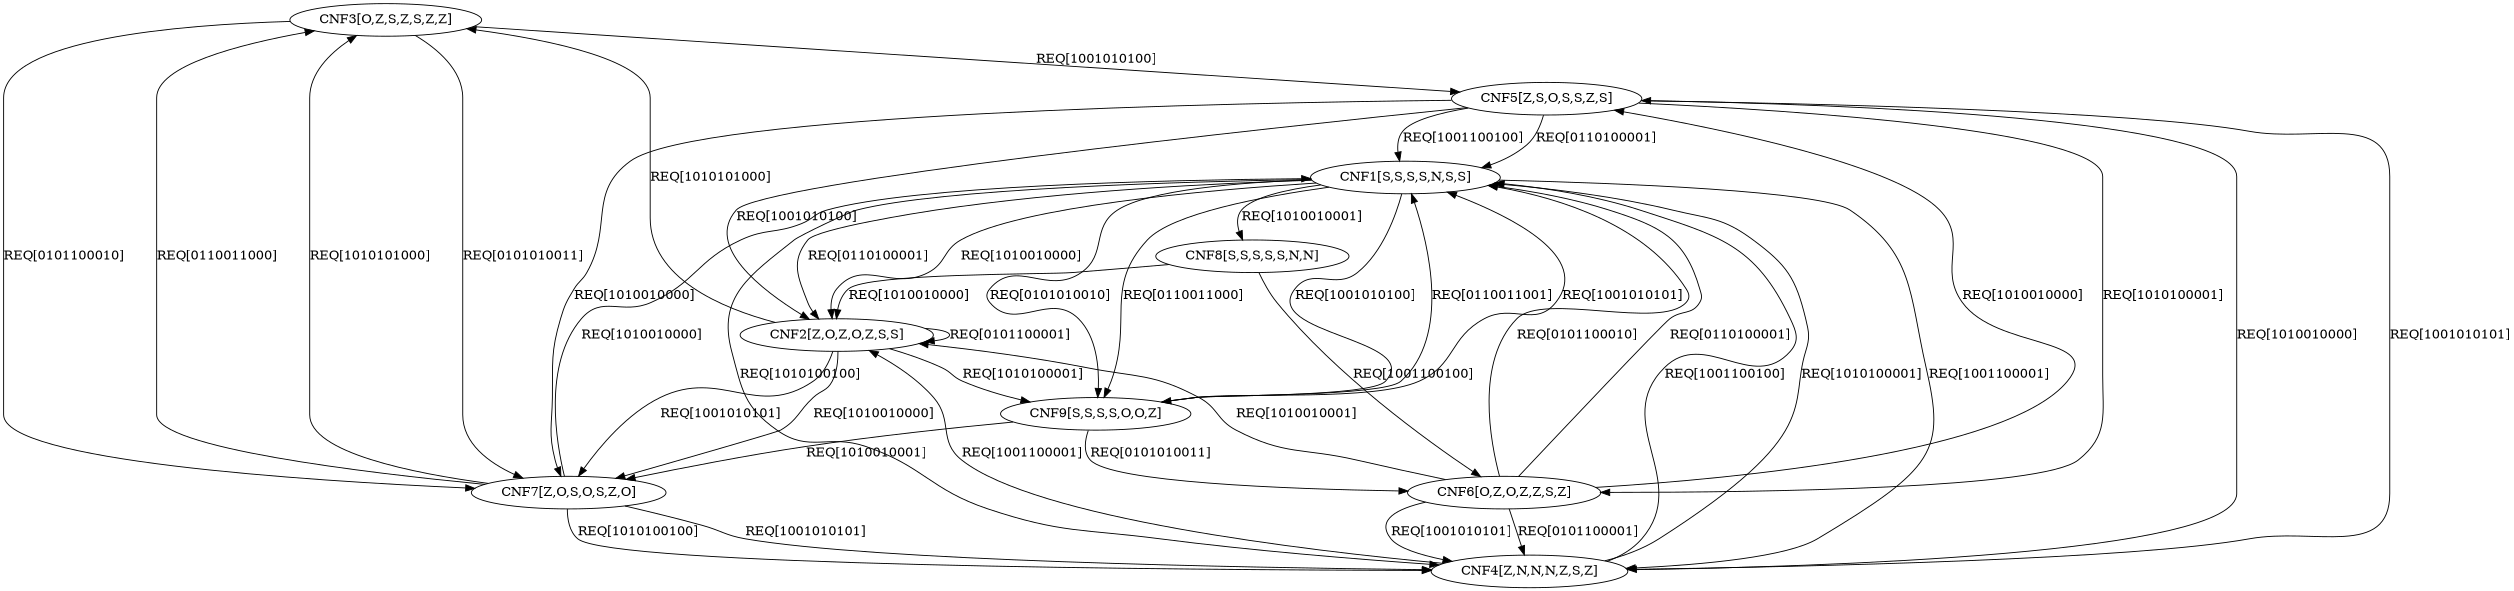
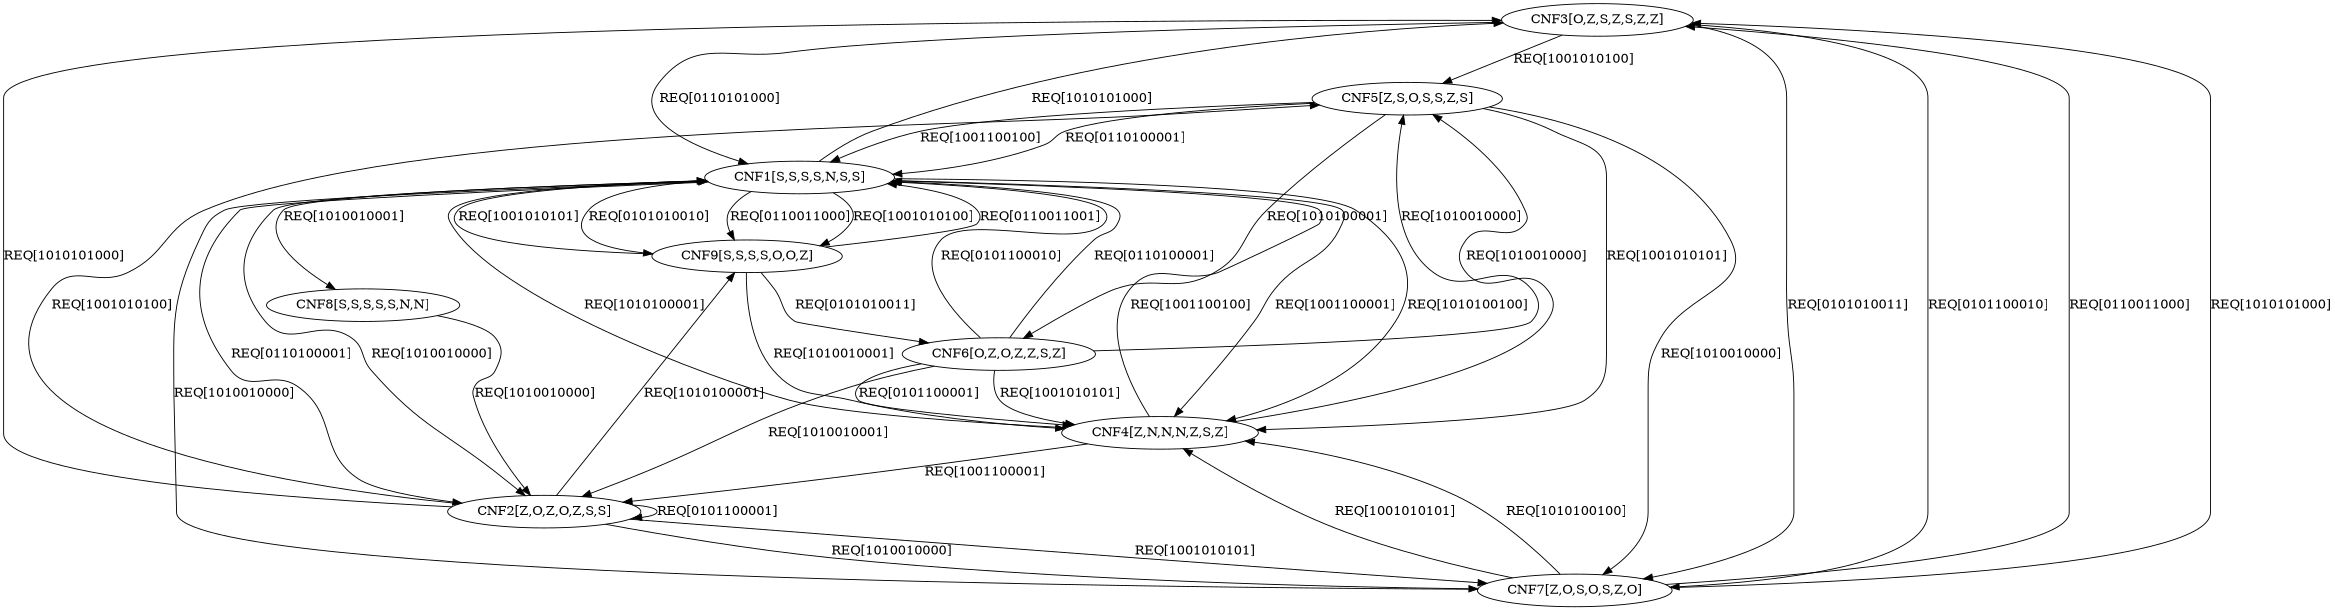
edge "CNF3[O,Z,S,Z,S,Z,Z]" -> "CNF1[S,S,S,S,N,S,S]": added, label "REQ[0110101000]"
edge "CNF1[S,S,S,S,N,S,S]" -> "CNF3[O,Z,S,Z,S,Z,Z]": added, label "REQ[1010101000]"
edge "CNF5[Z,S,O,S,S,Z,S]" -> "CNF2[Z,O,Z,O,Z,S,S]": reversed
edge "CNF8[S,S,S,S,S,N,N]" -> "CNF6[O,Z,O,Z,Z,S,Z]": removed, label "REQ[1001100100]"
edge "CNF9[S,S,S,S,O,O,Z]" -> "CNF7[Z,O,S,O,S,Z,O]": now "CNF9[S,S,S,S,O,O,Z]" -> "CNF4[Z,N,N,N,Z,S,Z]"
